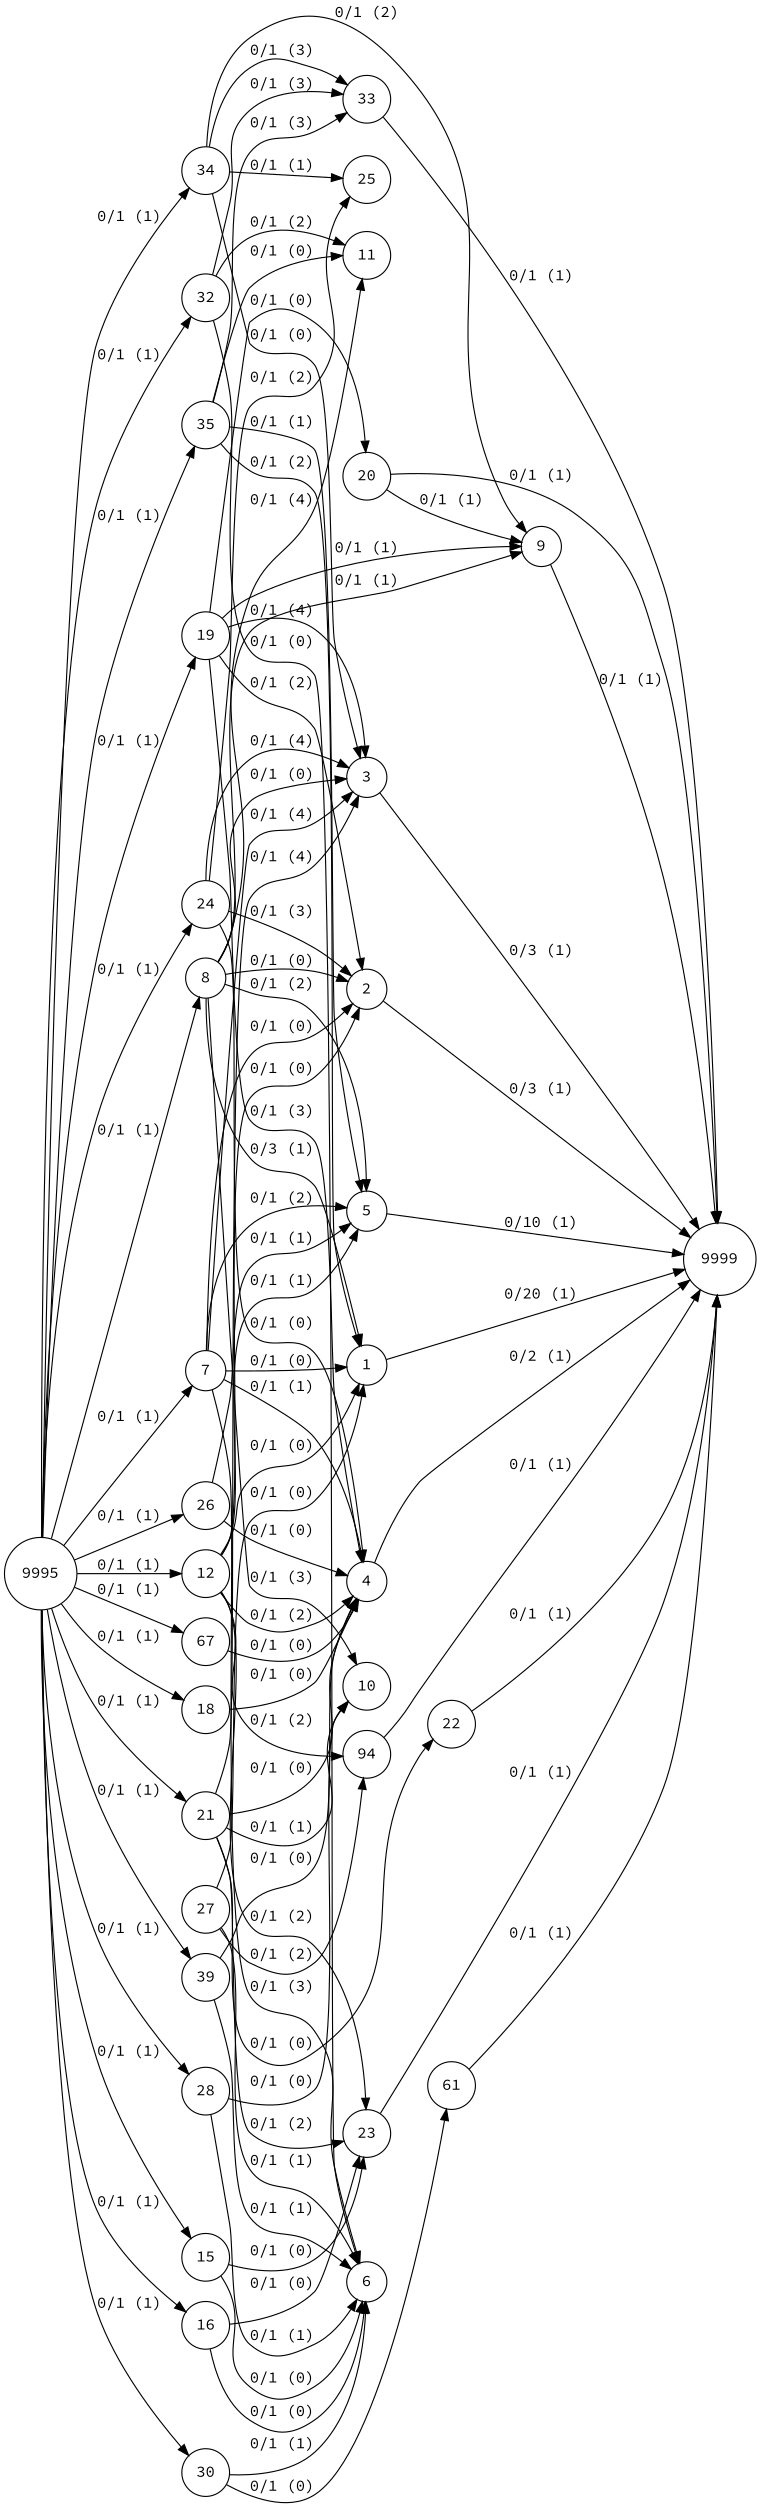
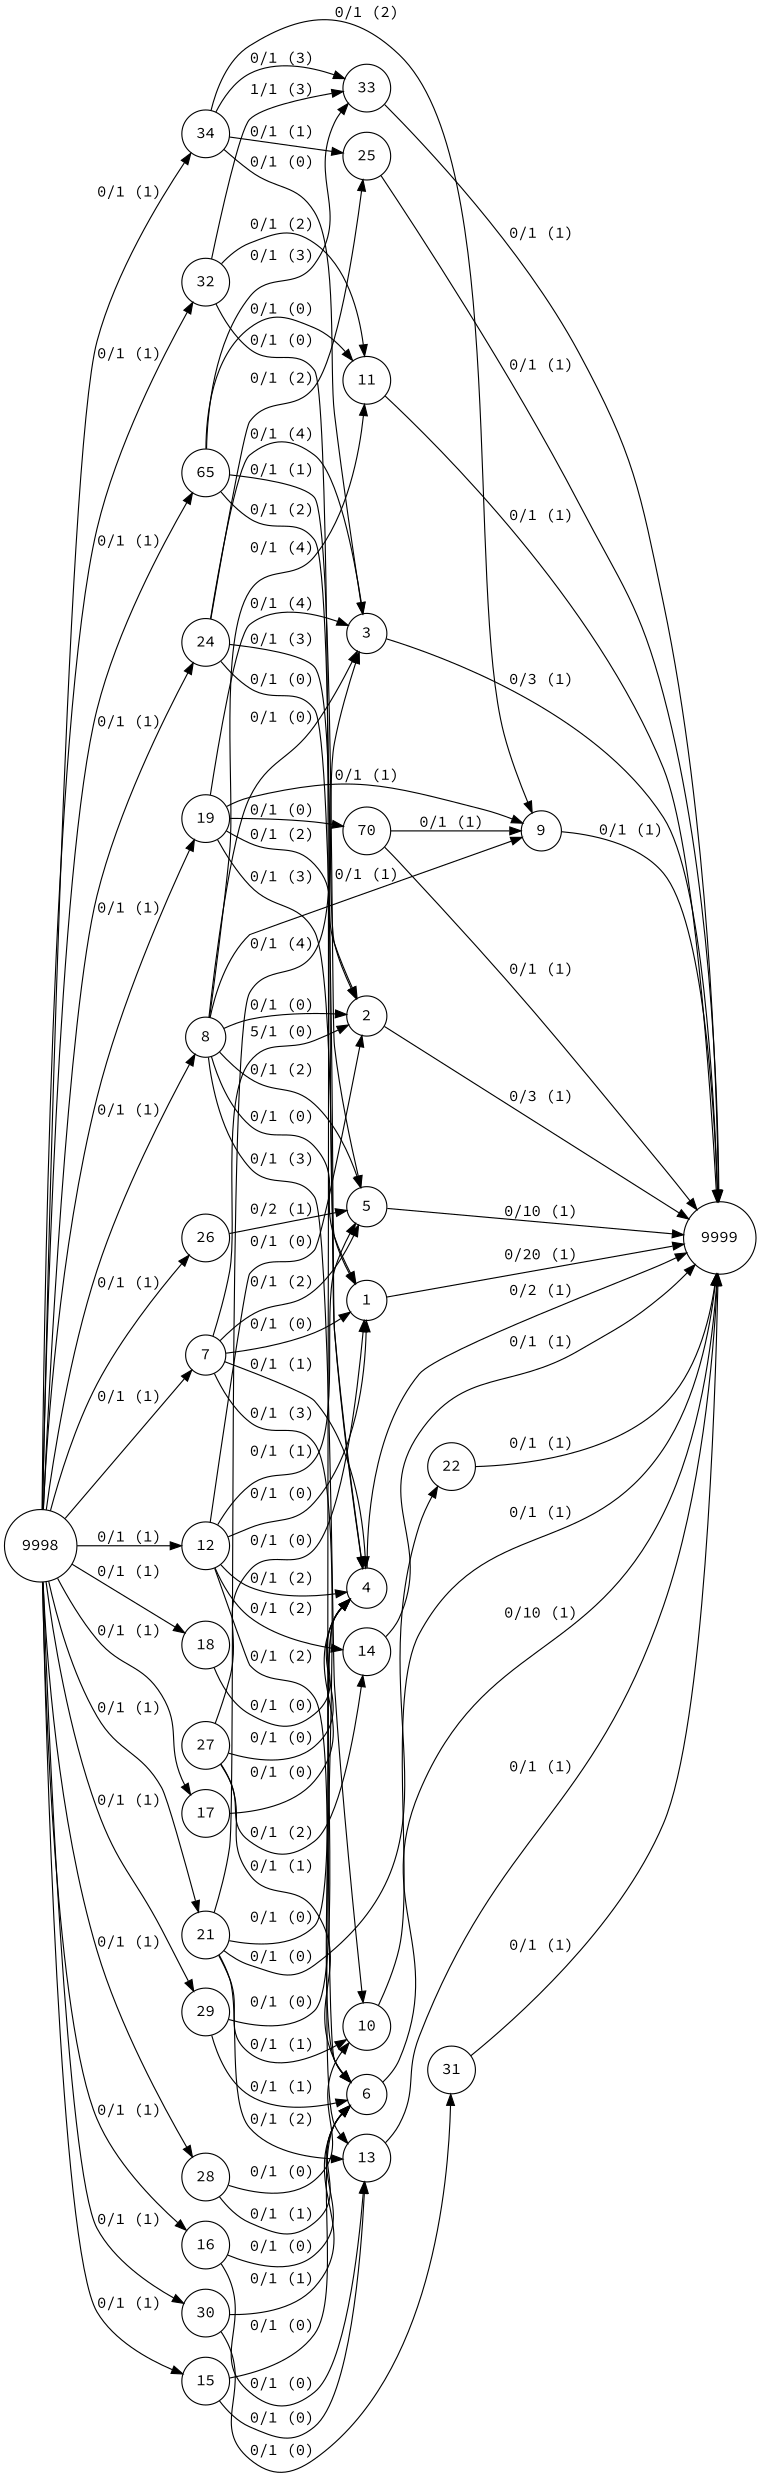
edge "32" -> "33": label "0/1 (3)" -> "1/1 (3)"
node "35": label "35" -> "65"
node "20": label "20" -> "70"
edge "25" -> "9999": added, label "0/1 (1)"
edge "11" -> "9999": added, label "0/1 (1)"
edge "7" -> "2": label "0/1 (0)" -> "5/1 (0)"
edge "7" -> "3": removed, label "0/1 (4)"
edge "8" -> "1": label "0/3 (1)" -> "0/1 (0)"
edge "26" -> "5": label "0/1 (1)" -> "0/2 (1)"
edge "26" -> "4": now "27" -> "4"
node "9995": label "9995" -> "9998"
edge "10" -> "9999": added, label "0/1 (1)"
node "67": label "67" -> "17"
edge "6" -> "9999": added, label "0/10 (1)"
node "94": label "94" -> "14"
node "39": label "39" -> "29"
node "61": label "61" -> "31"
node "23": label "23" -> "13"
